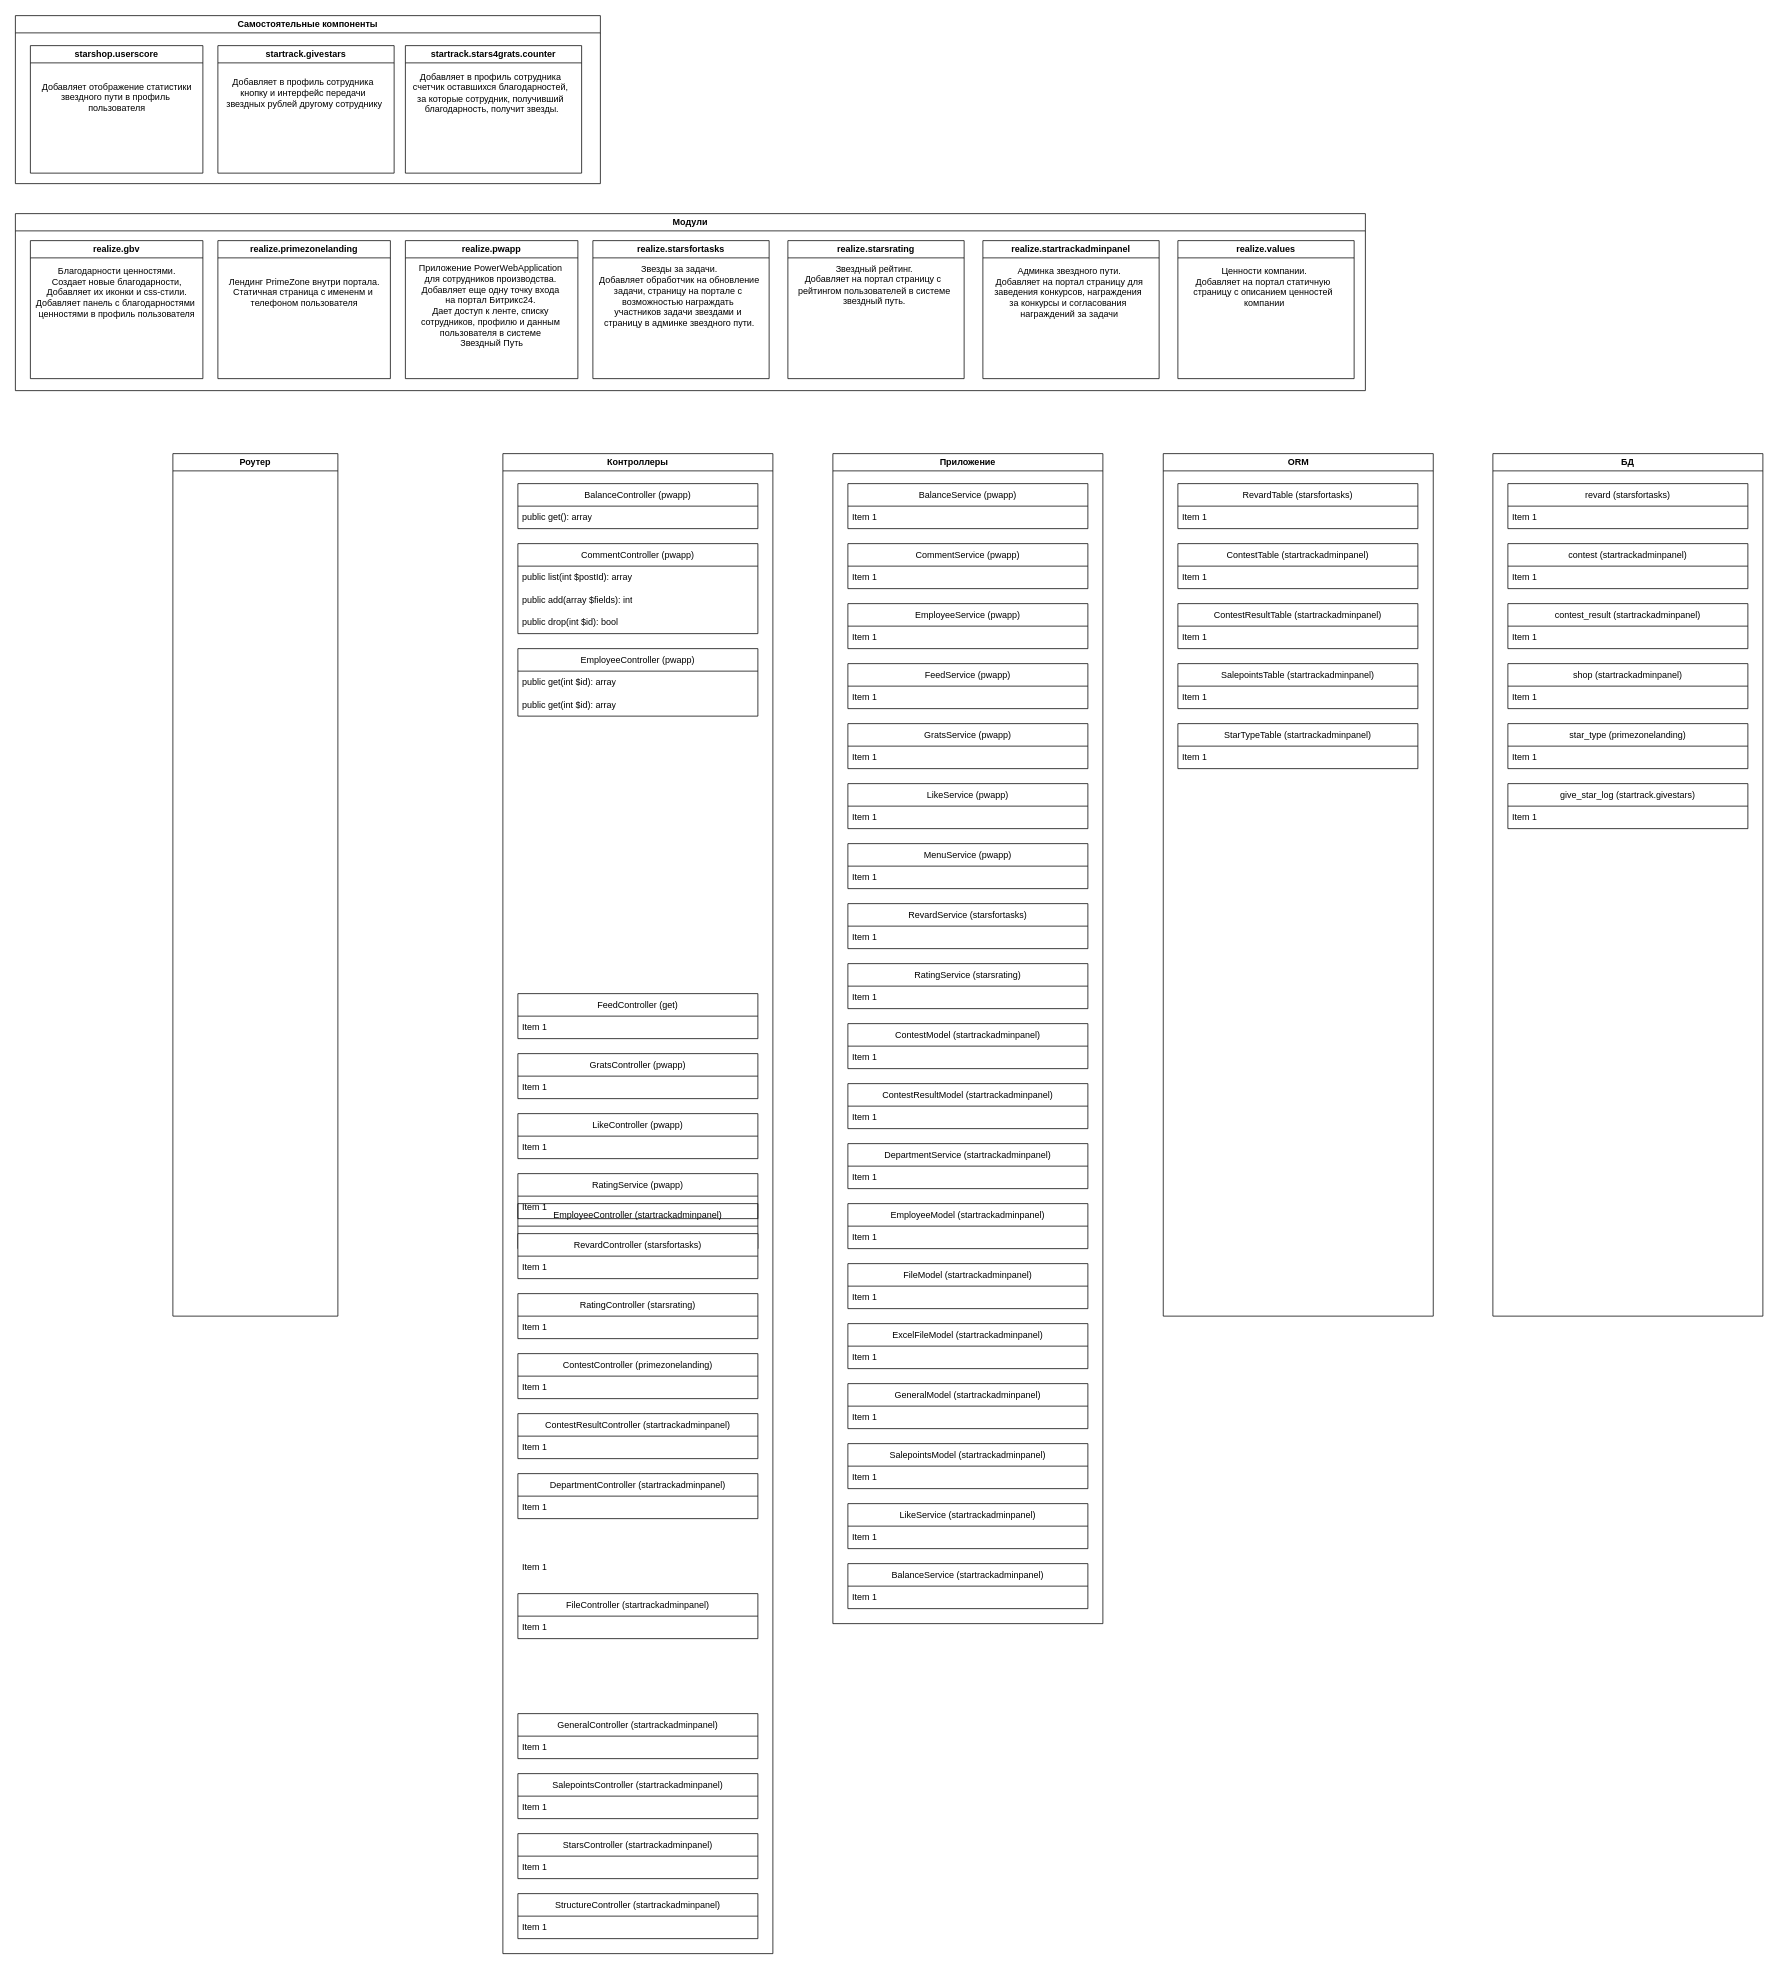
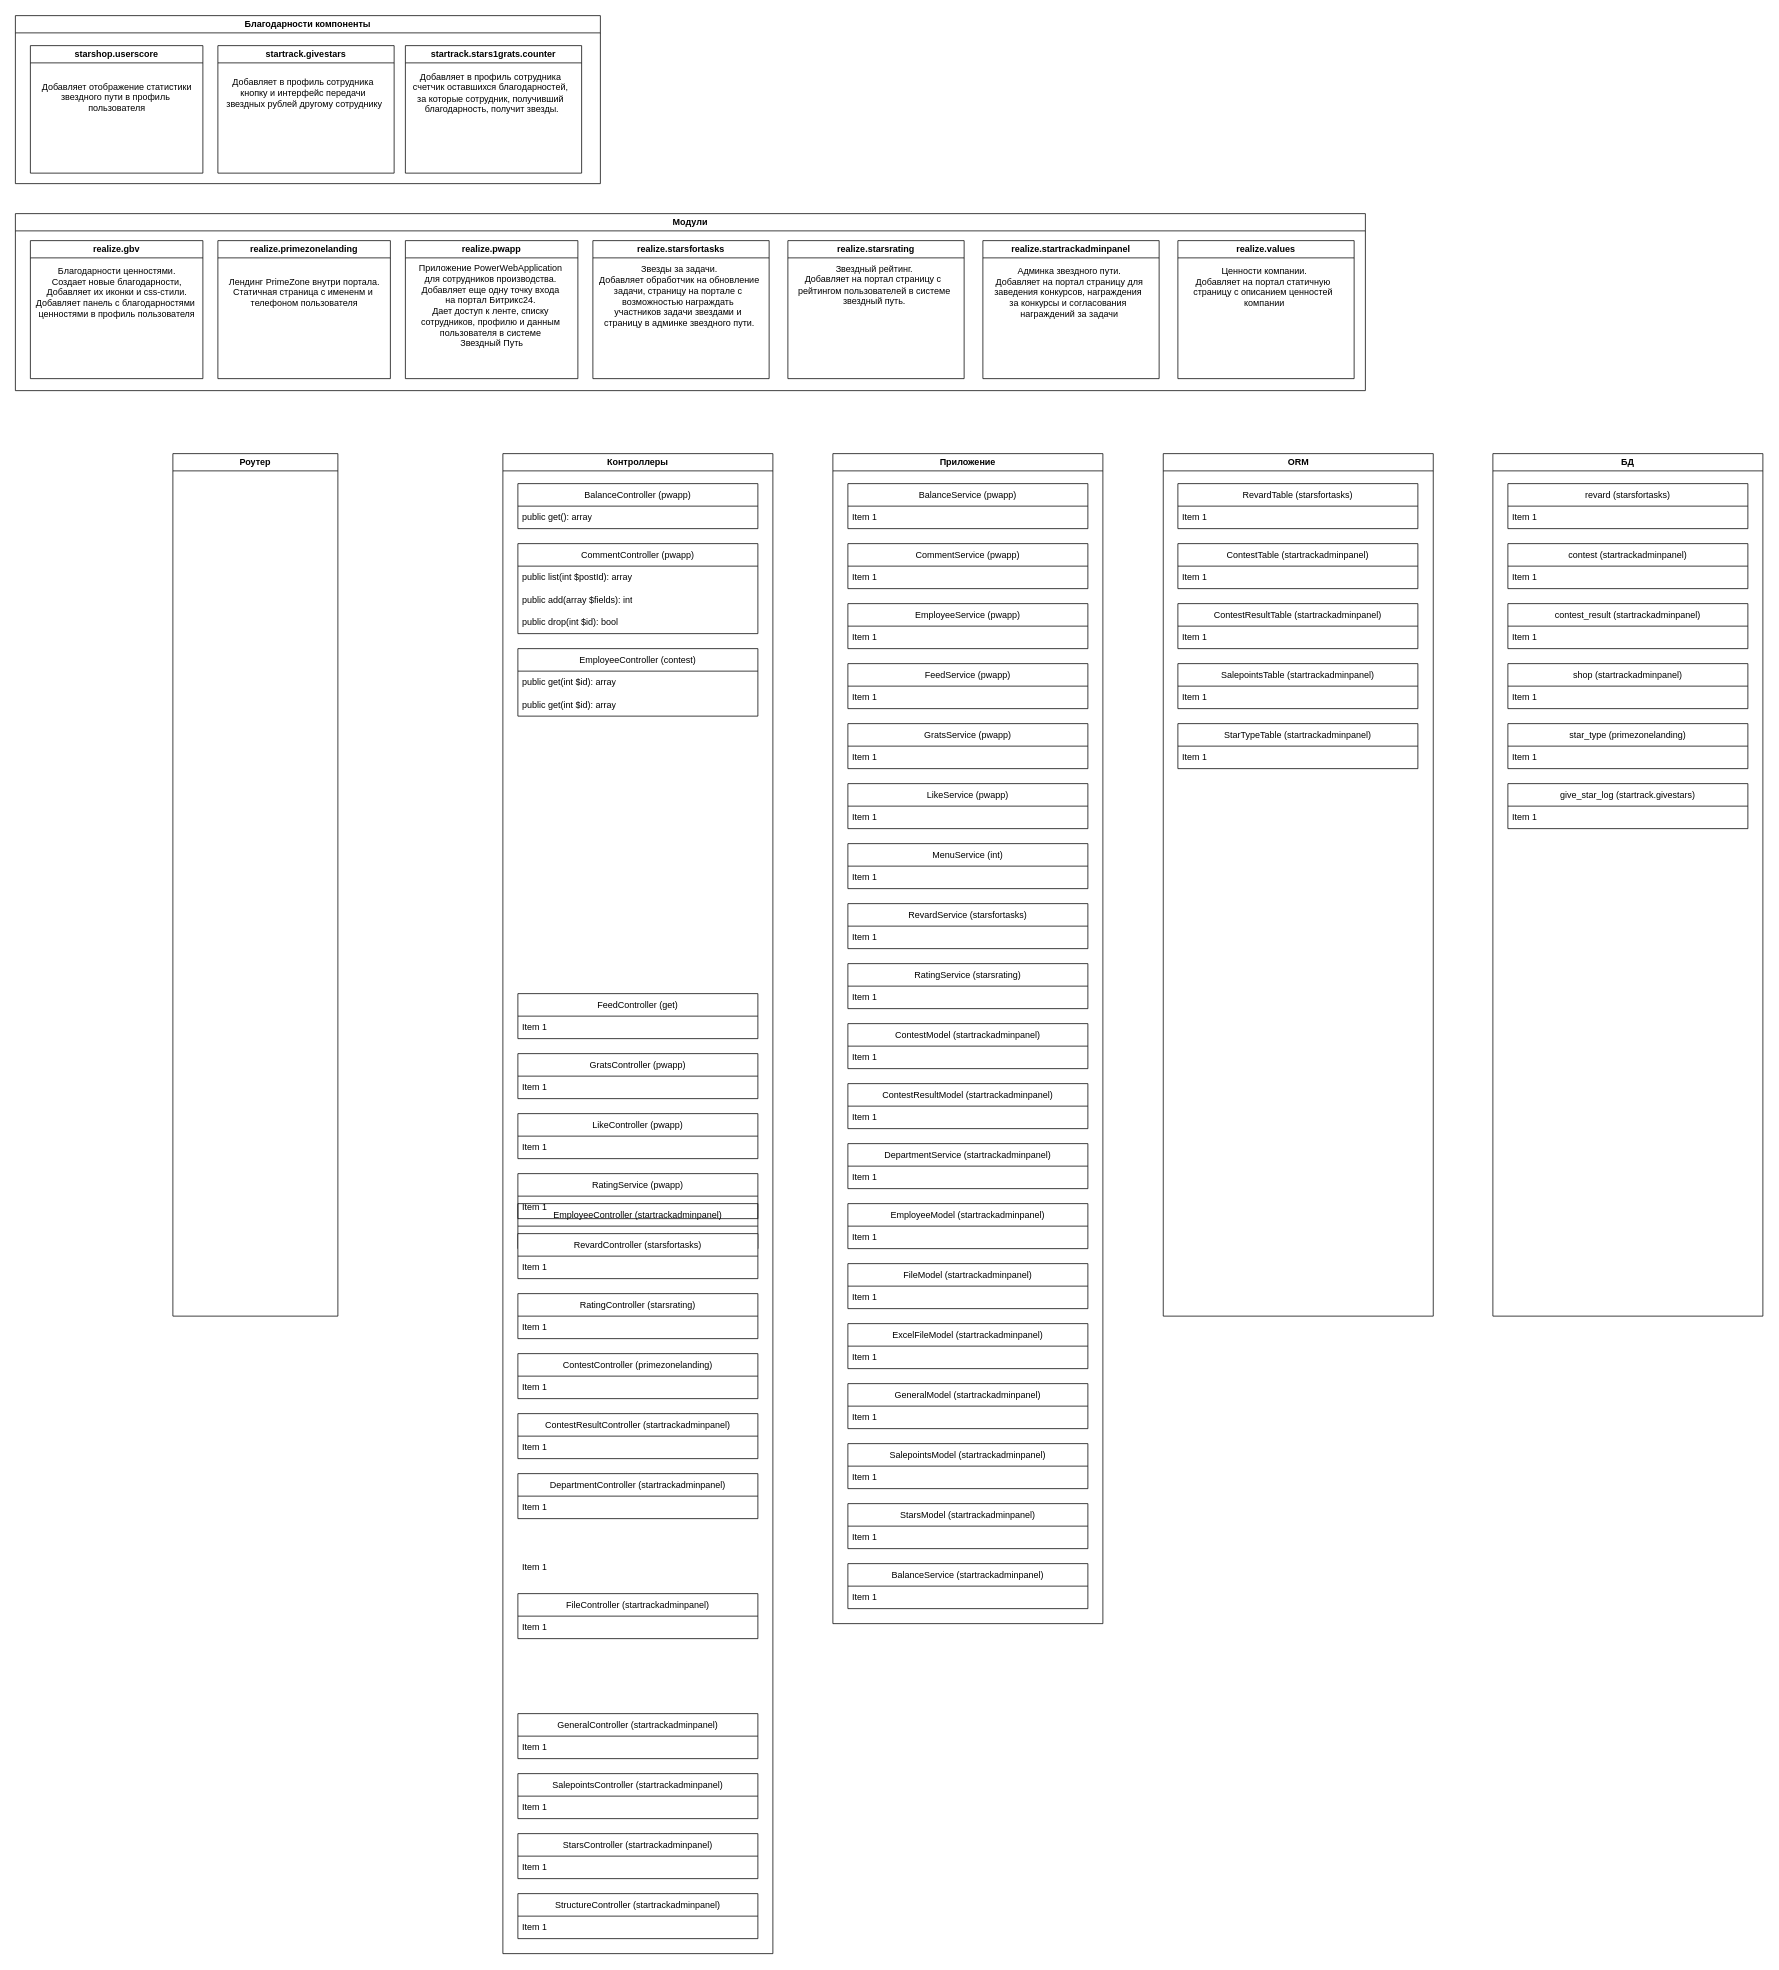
node "Самостоятельные компоненты": label "Самостоятельные компоненты" -> "Благодарности компоненты"
node "startrack.stars4grats.counter": label "startrack.stars4grats.counter" -> "startrack.stars1grats.counter"
node "EmployeeController (pwapp)": label "EmployeeController (pwapp)" -> "EmployeeController (contest)"
node "MenuService (pwapp)": label "MenuService (pwapp)" -> "MenuService (int)"
node "LikeService (startrackadminpanel)": label "LikeService (startrackadminpanel)" -> "StarsModel (startrackadminpanel)"
